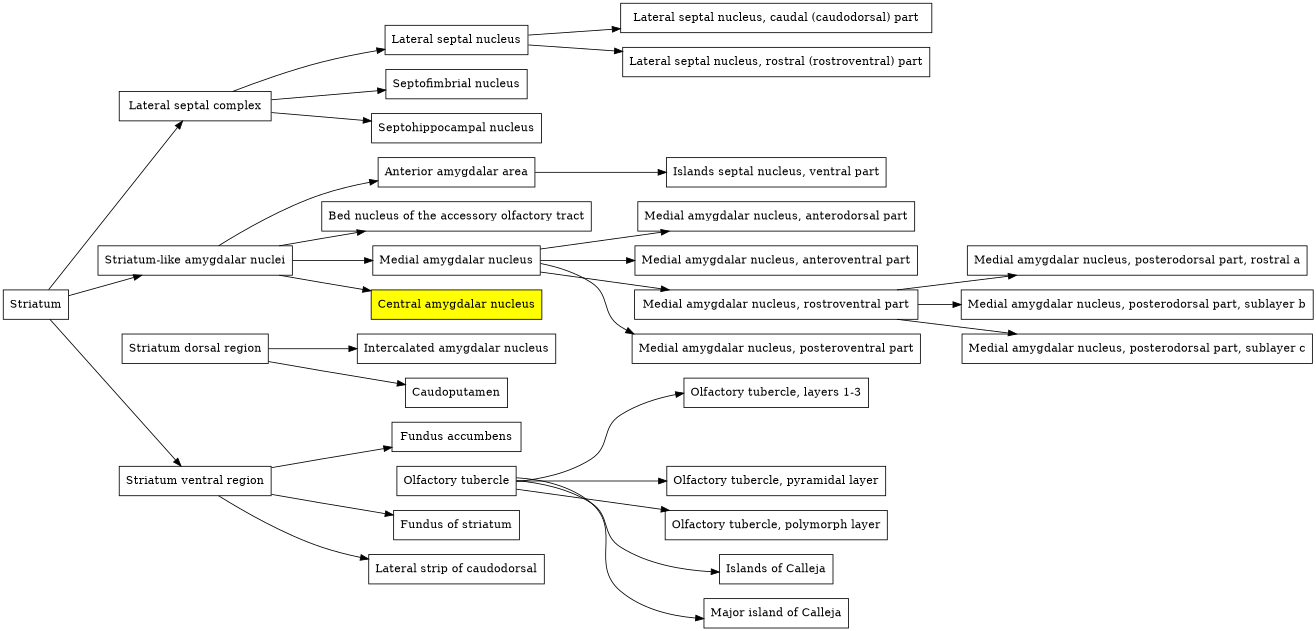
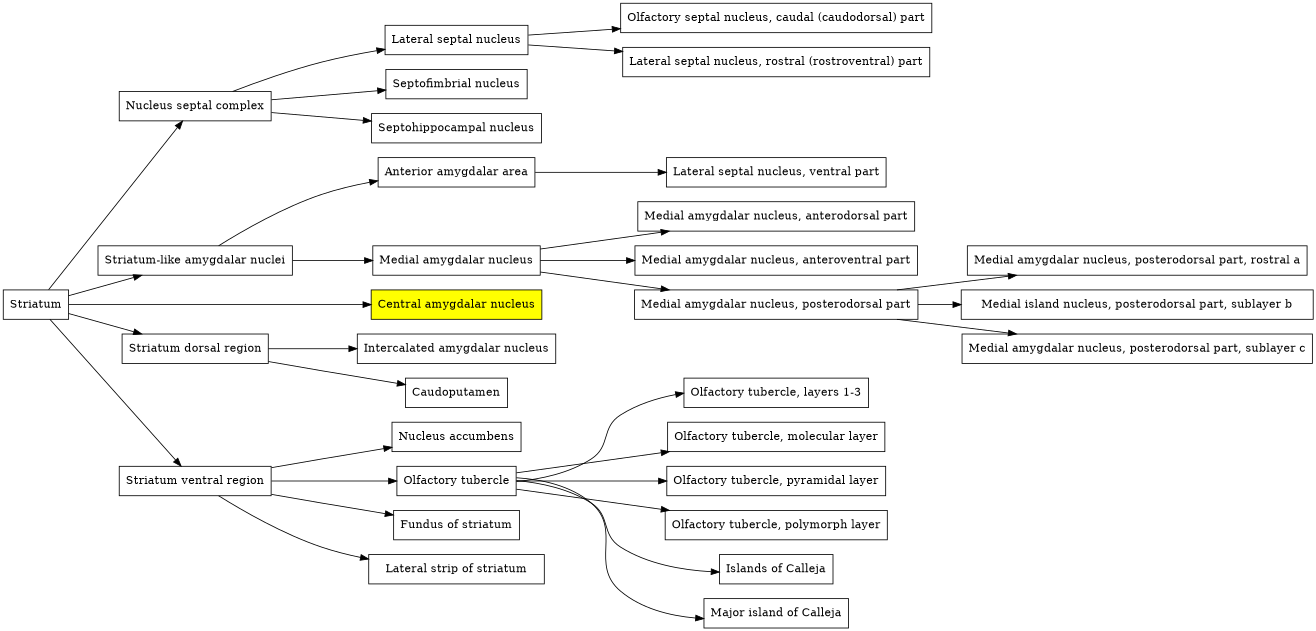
node "Lateral septal nucleus, caudal (caudodorsal) part": label "Lateral septal nucleus, caudal (caudodorsal) part" -> "Olfactory septal nucleus, caudal (caudodorsal) part"
node "Lateral septal complex": label "Lateral septal complex" -> "Nucleus septal complex"
node "Islands septal nucleus, ventral part": label "Islands septal nucleus, ventral part" -> "Lateral septal nucleus, ventral part"
node "Bed nucleus of the accessory olfactory tract": removed
edge "Striatum-like amygdalar nuclei" -> "Central amygdalar nucleus": now "Striatum" -> "Central amygdalar nucleus"
node "Medial amygdalar nucleus, rostroventral part": label "Medial amygdalar nucleus, rostroventral part" -> "Medial amygdalar nucleus, posterodorsal part"
node "Medial amygdalar nucleus, posterodorsal part, sublayer b": label "Medial amygdalar nucleus, posterodorsal part, sublayer b" -> "Medial island nucleus, posterodorsal part, sublayer b"
edge "Striatum" -> "Striatum dorsal region": added
node "Medial amygdalar nucleus, posteroventral part": removed
node "Fundus accumbens": label "Fundus accumbens" -> "Nucleus accumbens"
node "Olfactory tubercle, molecular layer": added
edge "Striatum ventral region" -> "Olfactory tubercle": added
node "Lateral strip of caudodorsal": label "Lateral strip of caudodorsal" -> "Lateral strip of striatum"
